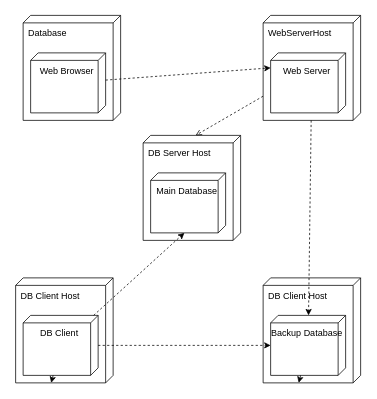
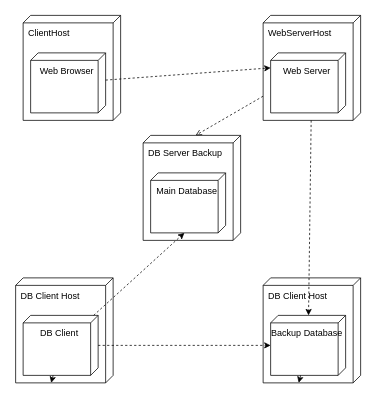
node "Database": label "Database" -> "ClientHost"
node "DB Server Host": label "DB Server Host" -> "DB Server Backup"
